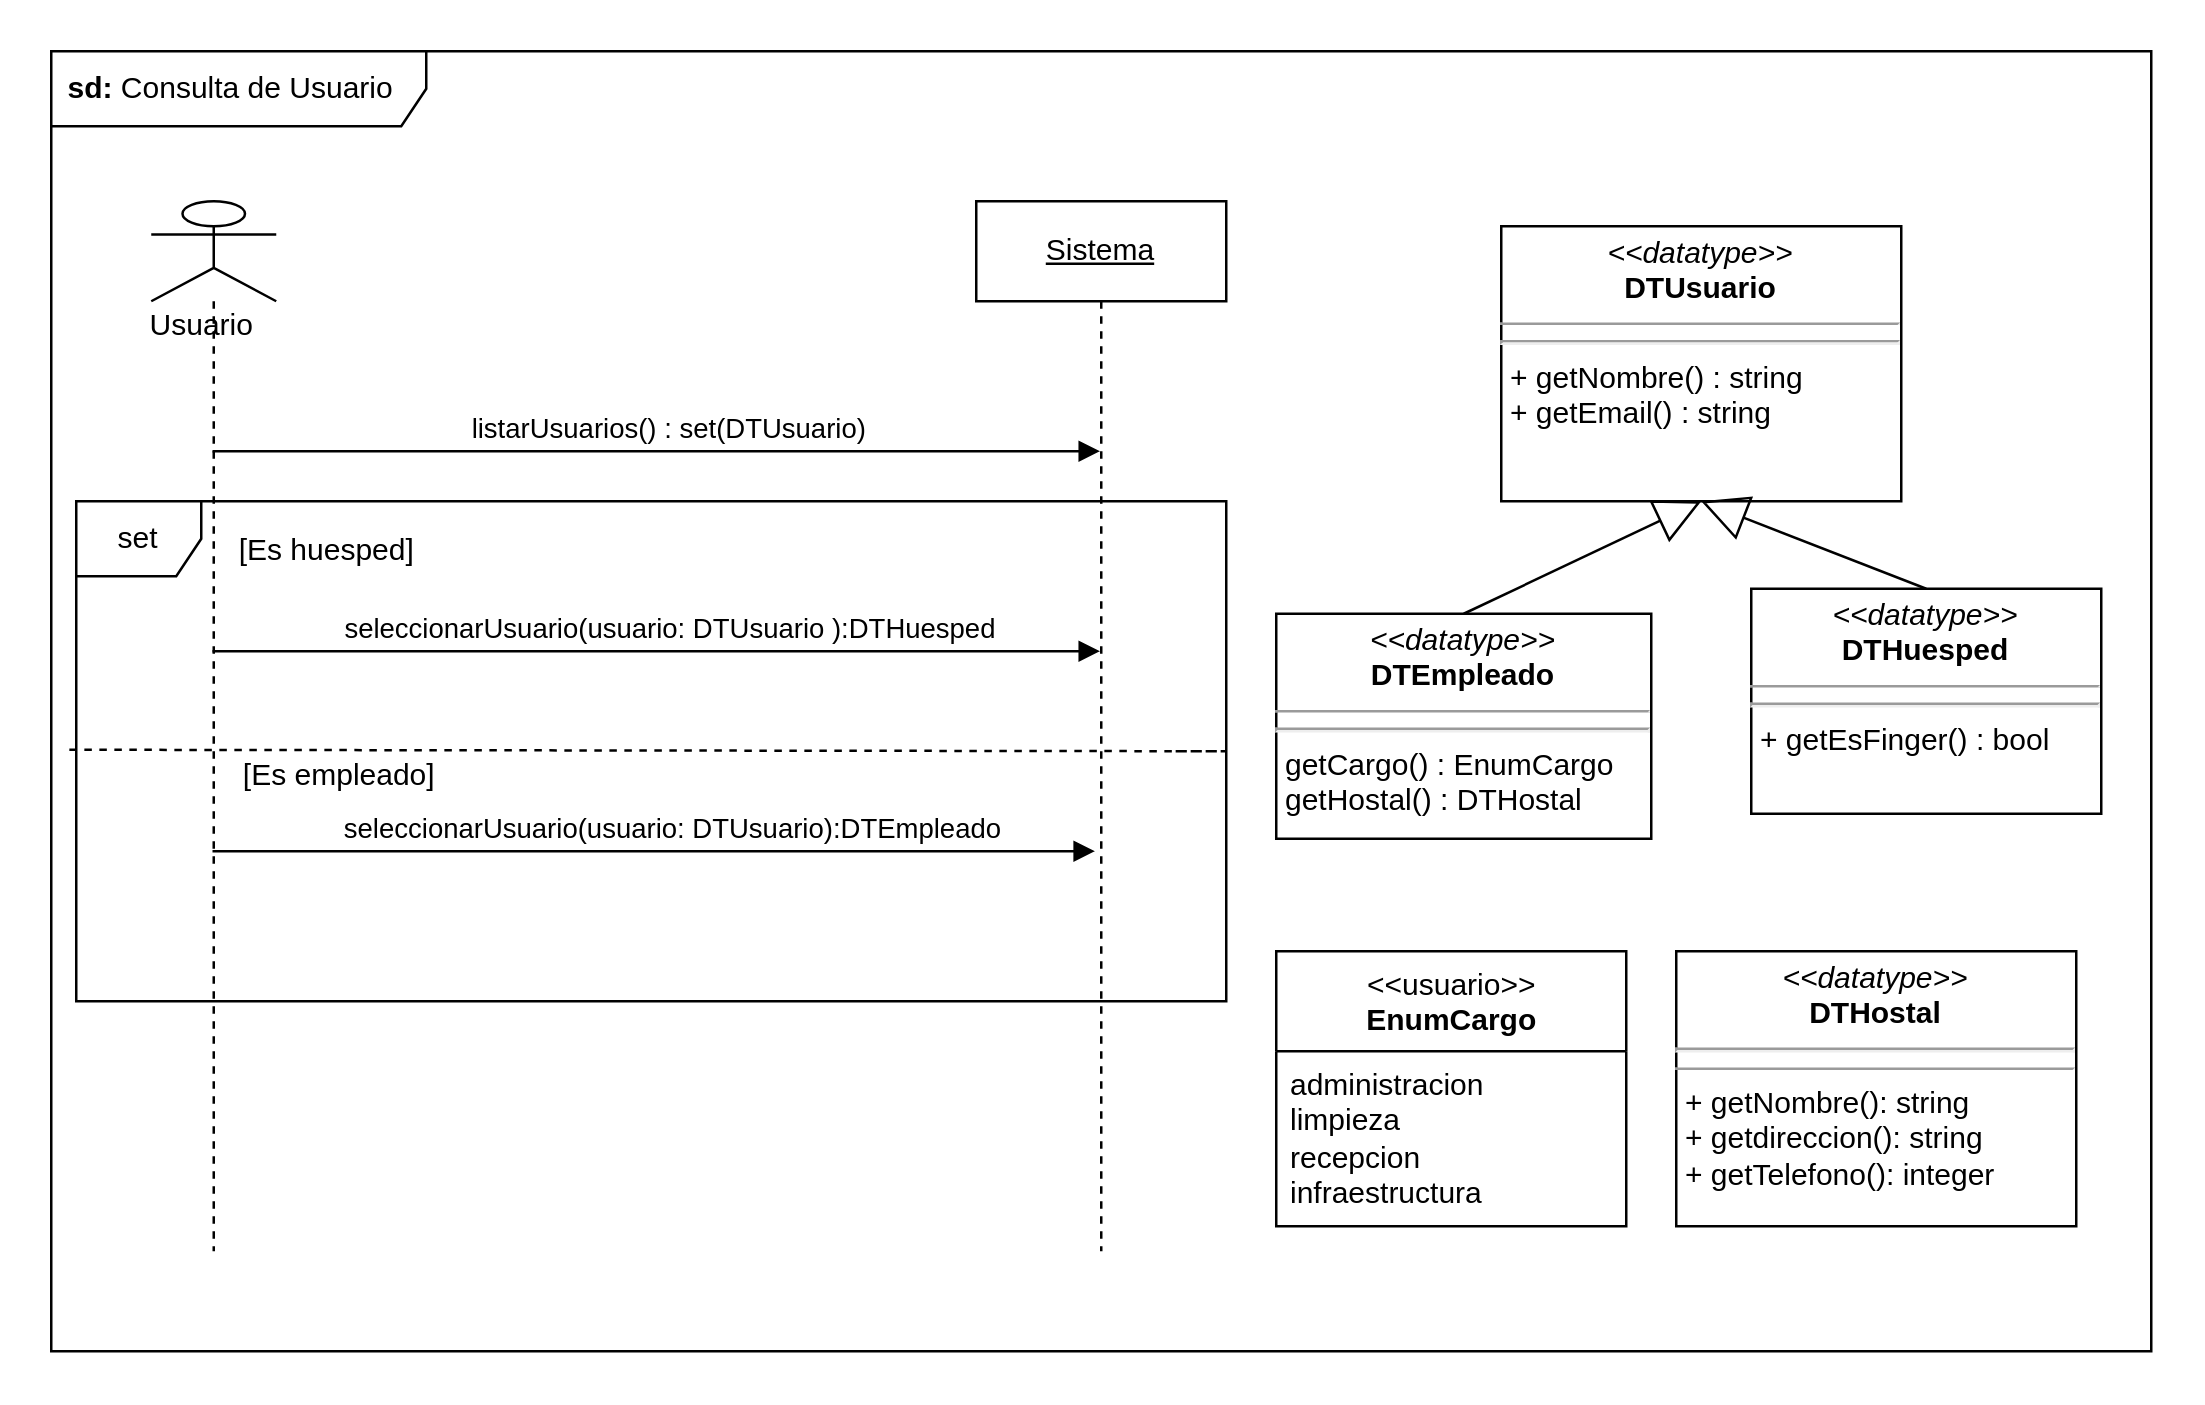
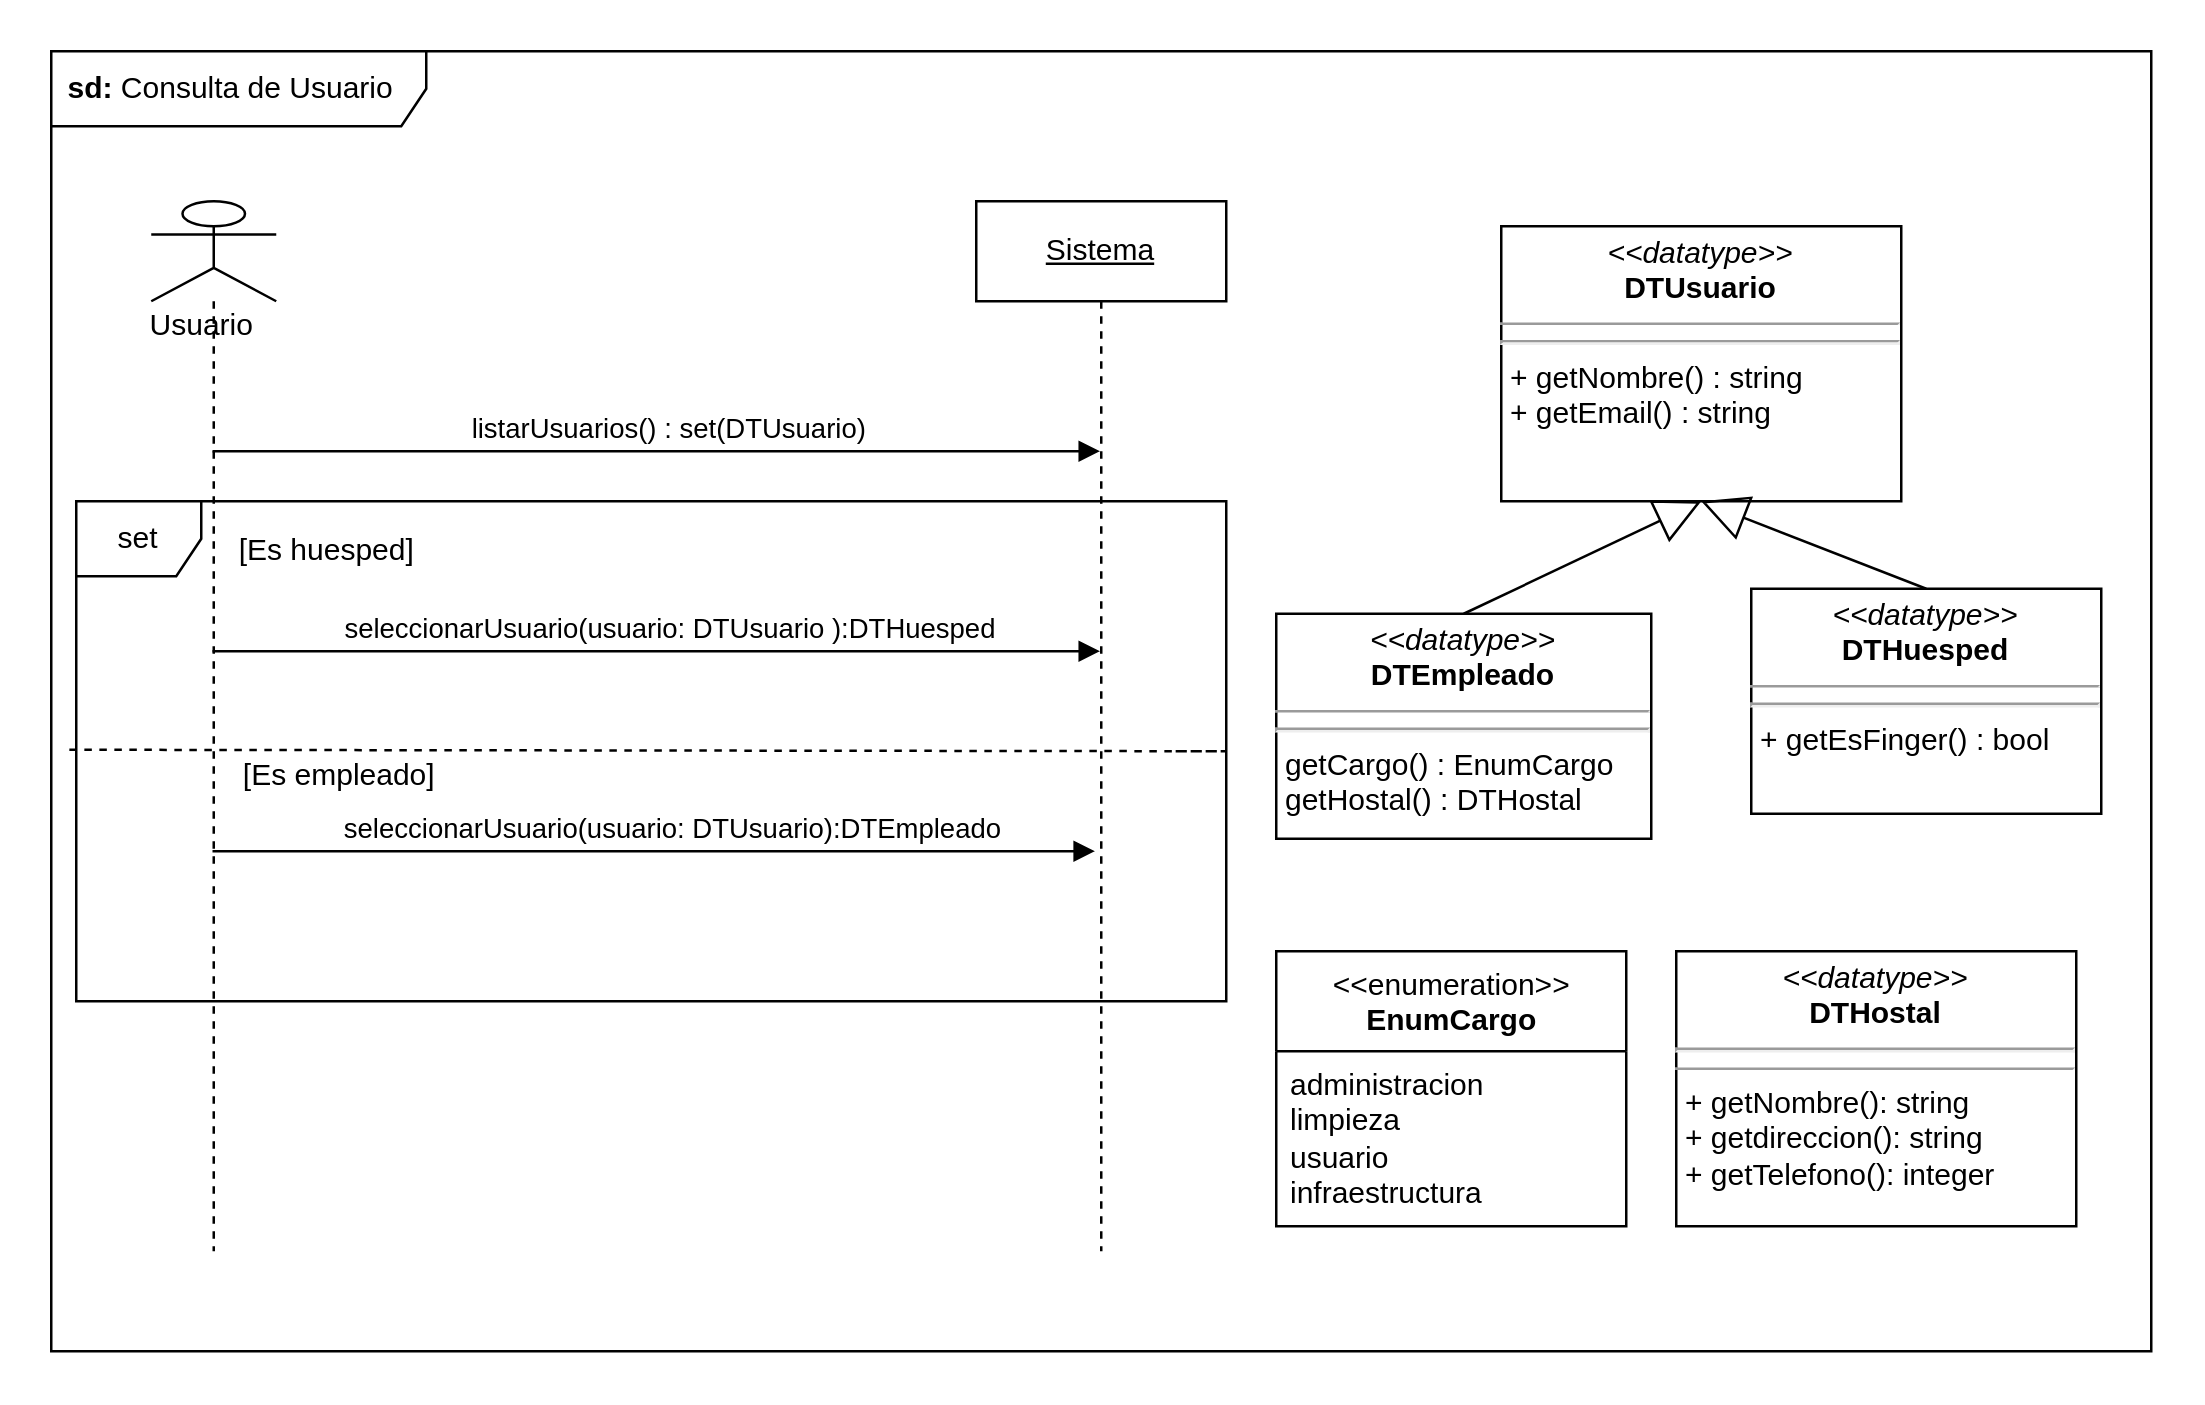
node "<<usuario>> EnumCargo": label "<<usuario>> EnumCargo" -> "<<enumeration>> EnumCargo"
node "administracion limpieza recepcion infraestructura": label "administracion limpieza recepcion infraestructura" -> "administracion limpieza usuario infraestructura"
